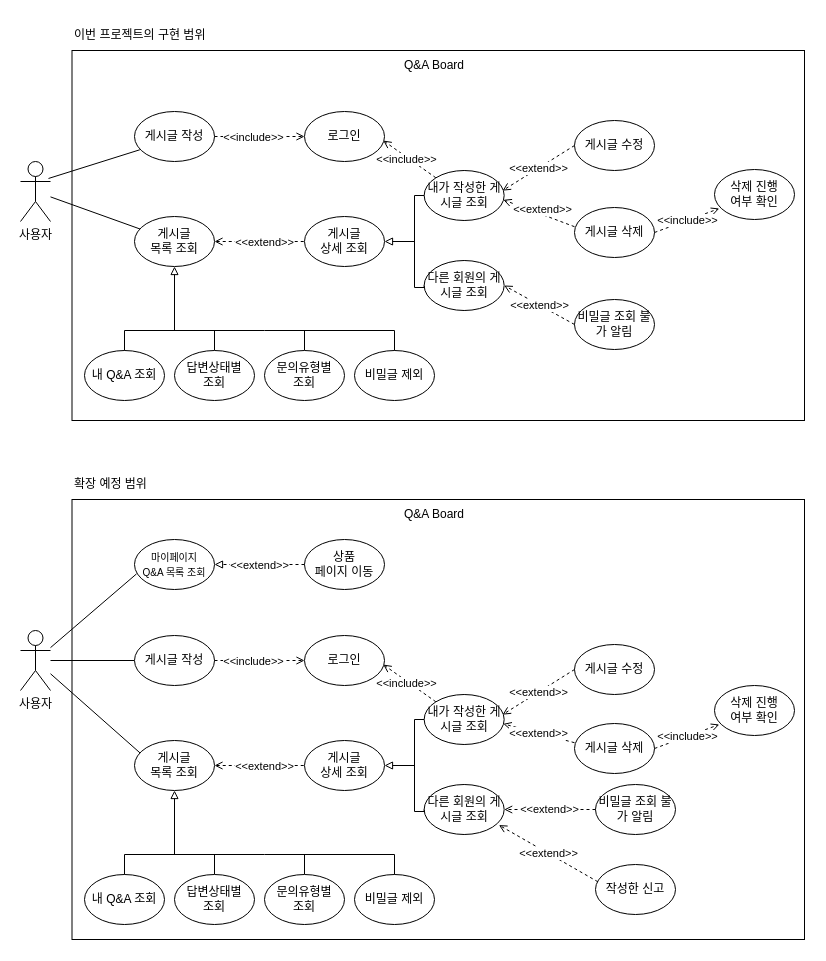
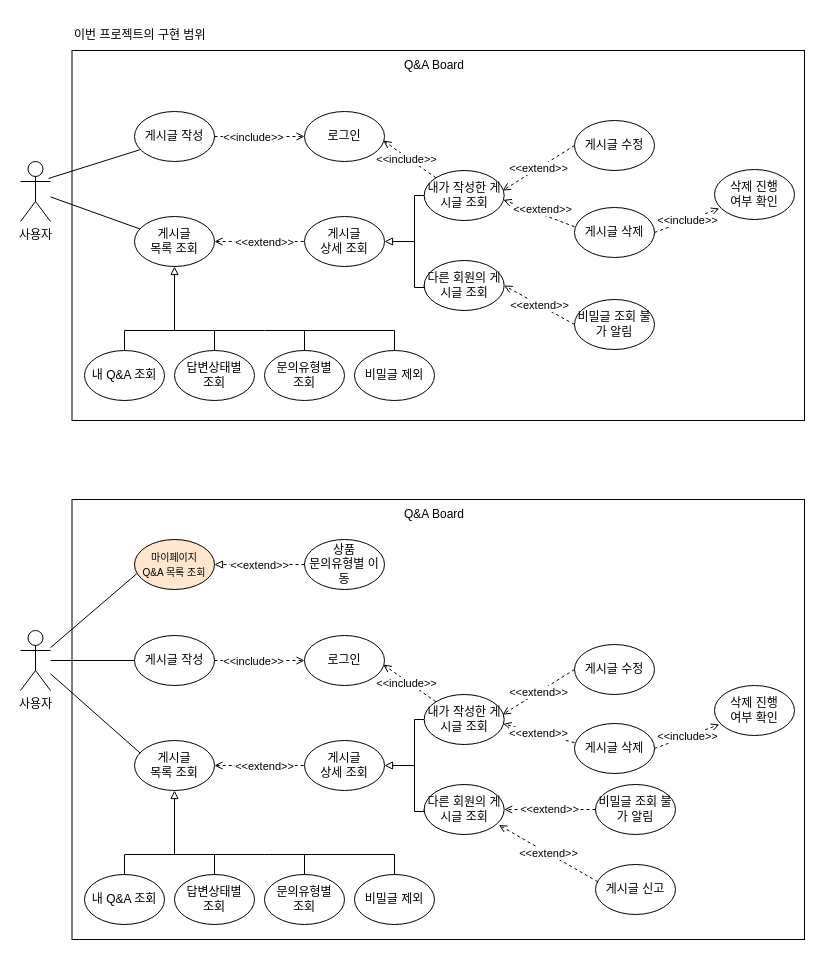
node "확장 예정 범위": removed
node "마이페이지 Q&A 목록 조회": fillcolor #ffffff -> #ffe6cc
node "상품 페이지 이동": label "상품 페이지 이동" -> "상품 문의유형별 이동"
node "작성한 신고": label "작성한 신고" -> "게시글 신고"
